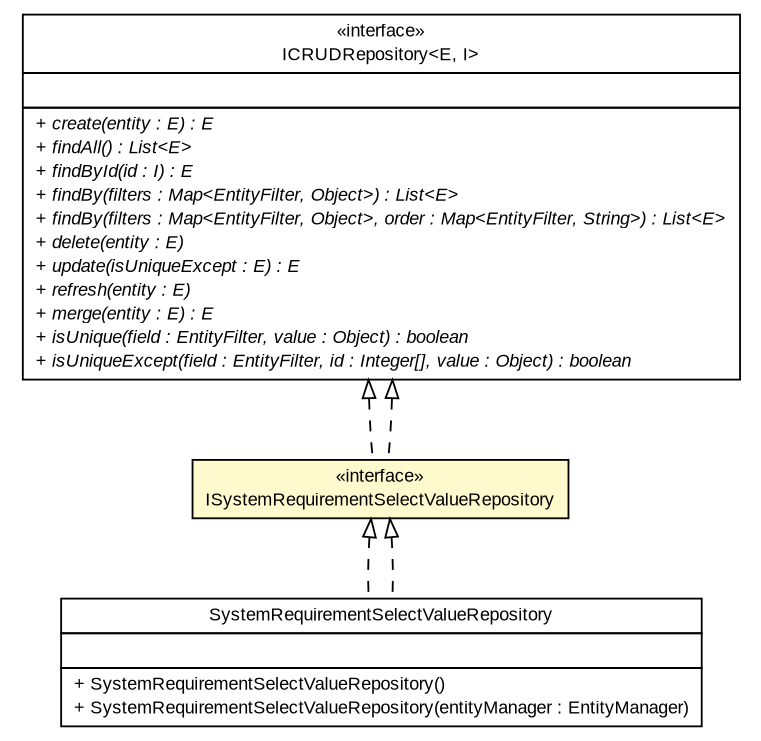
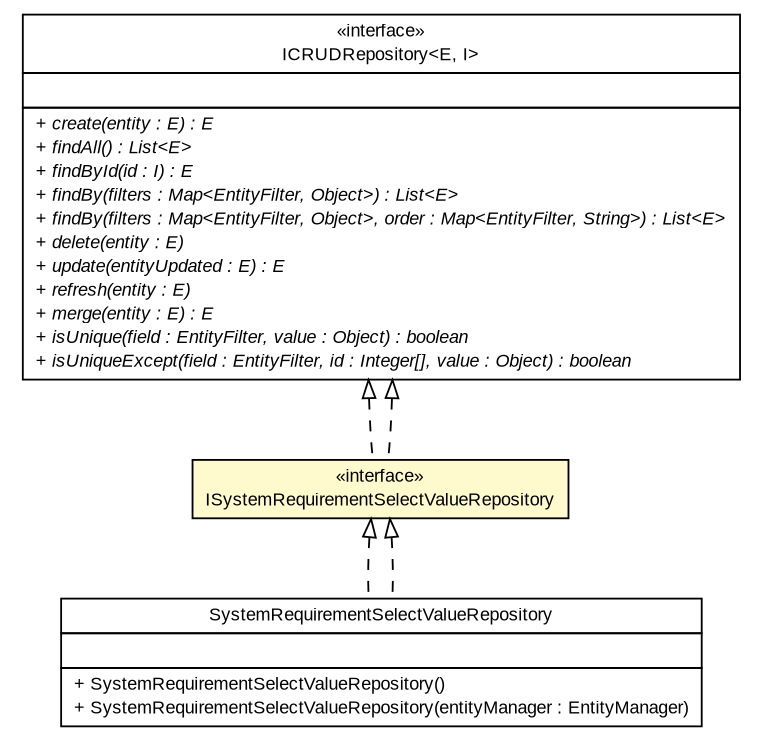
node "ICRUDRepository<E, I>": text "+ update(isUniqueExcept : E) : E" -> "+ update(entityUpdated : E) : E"
